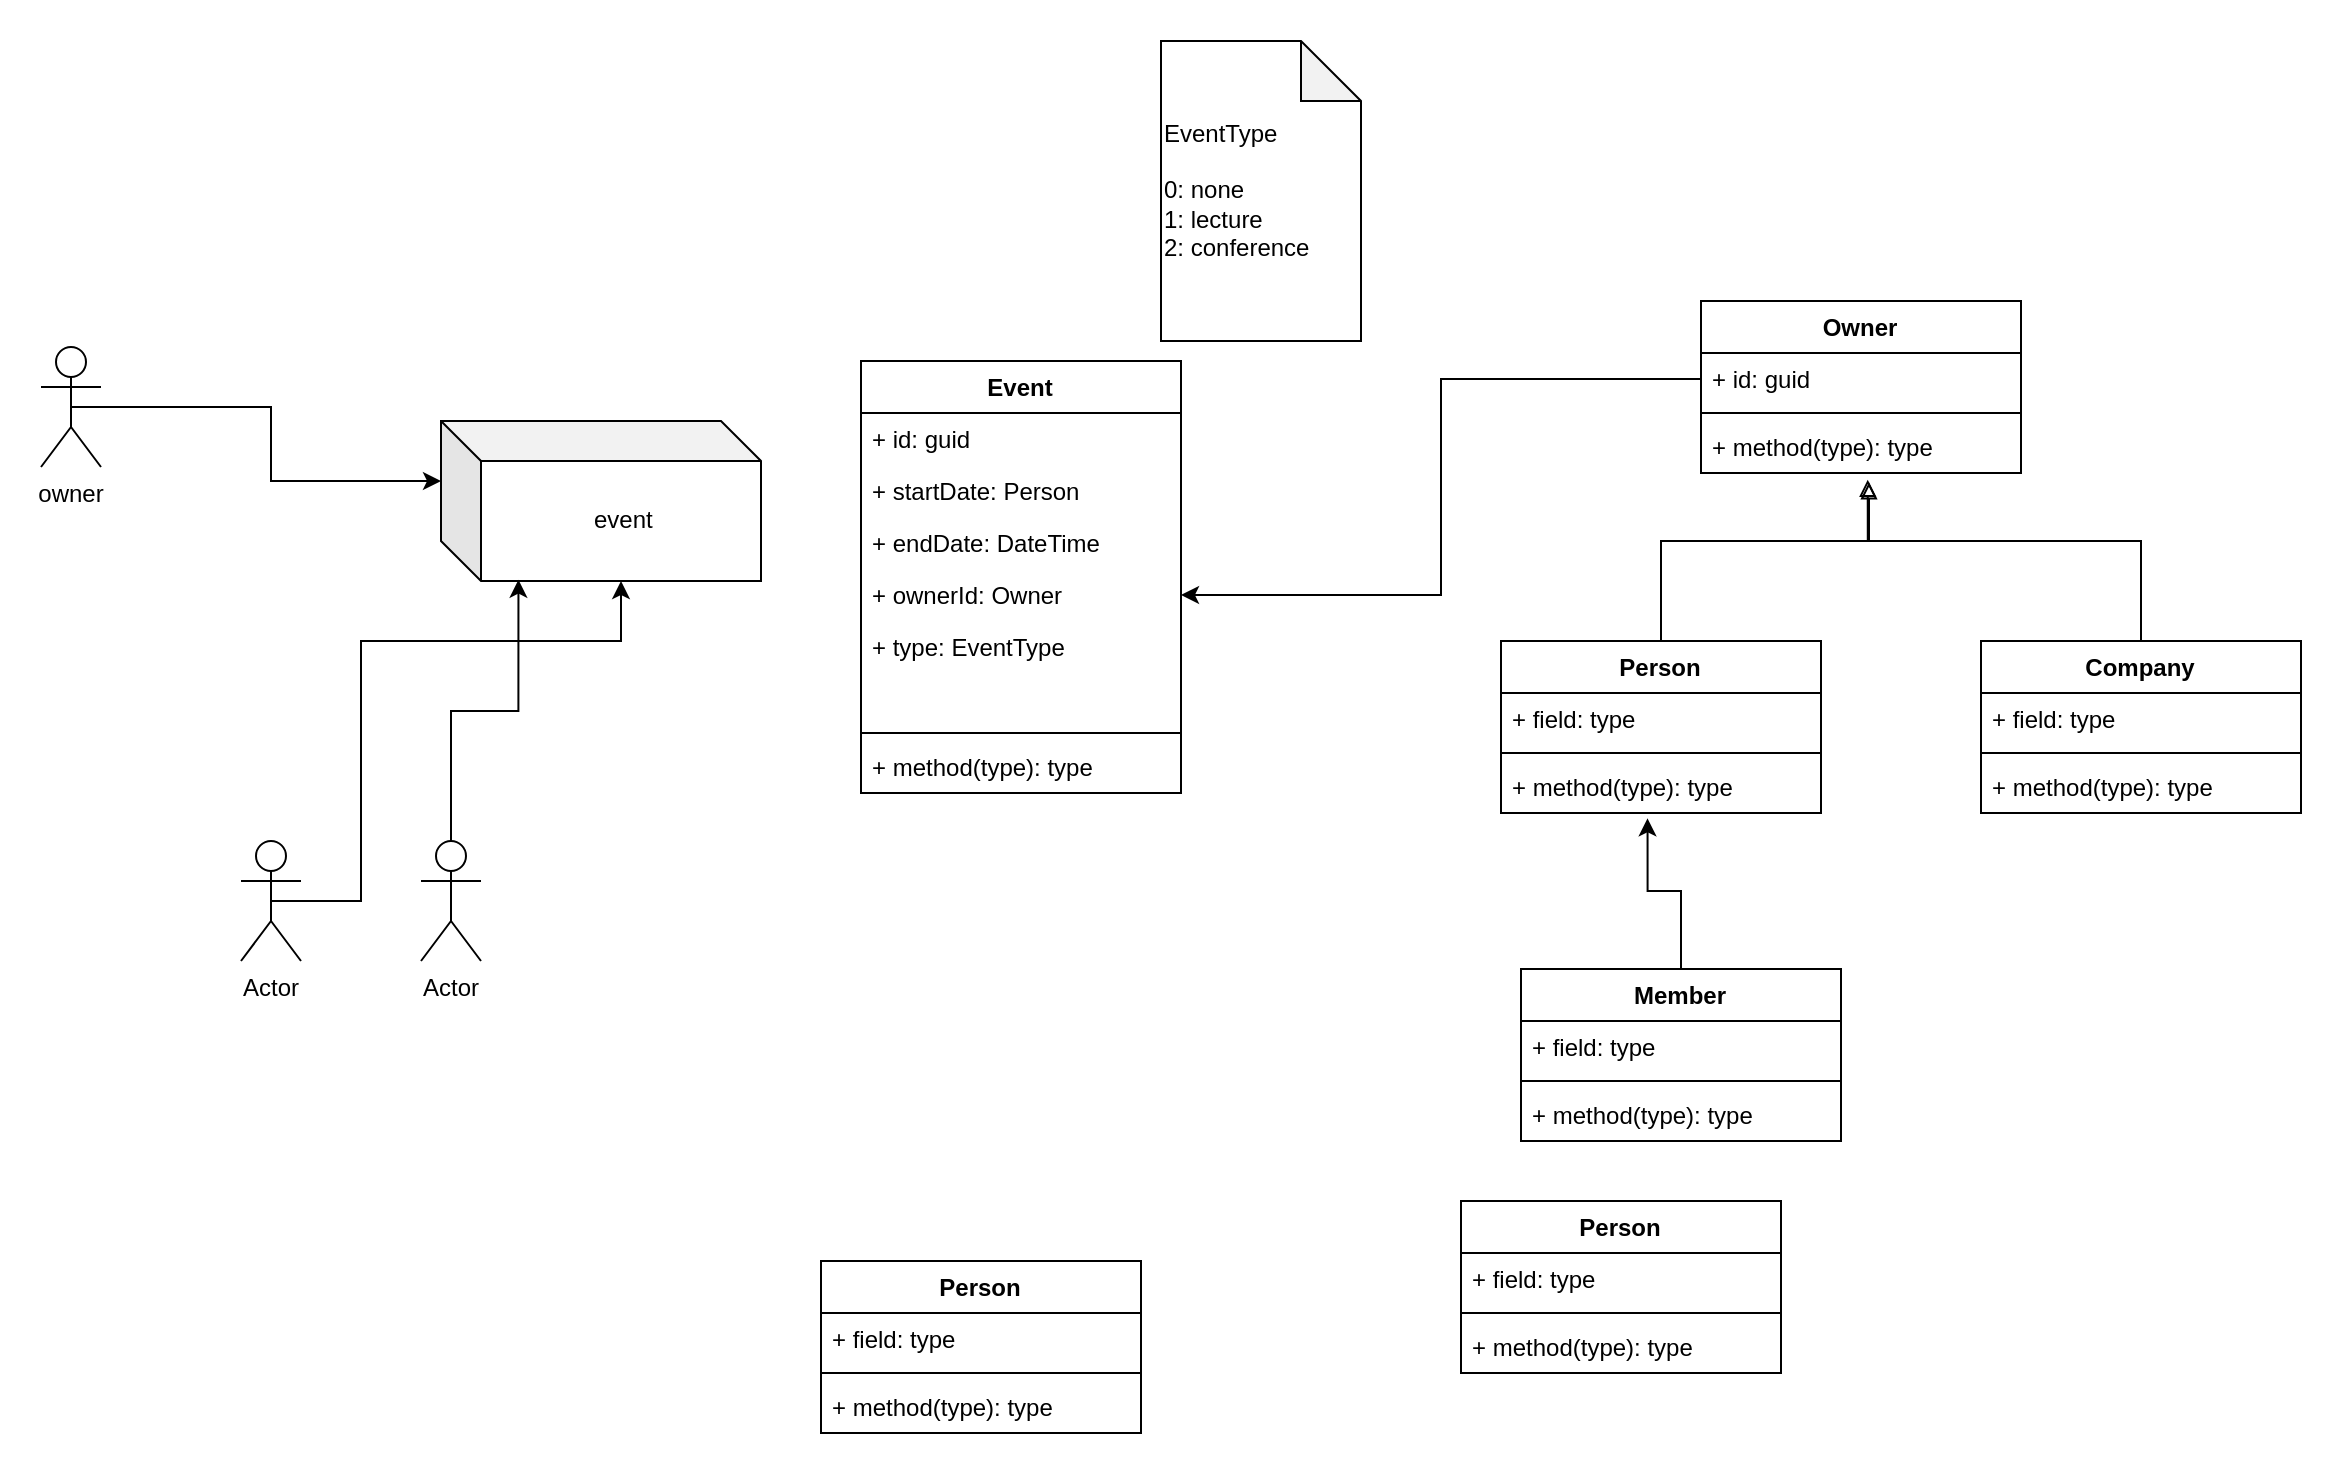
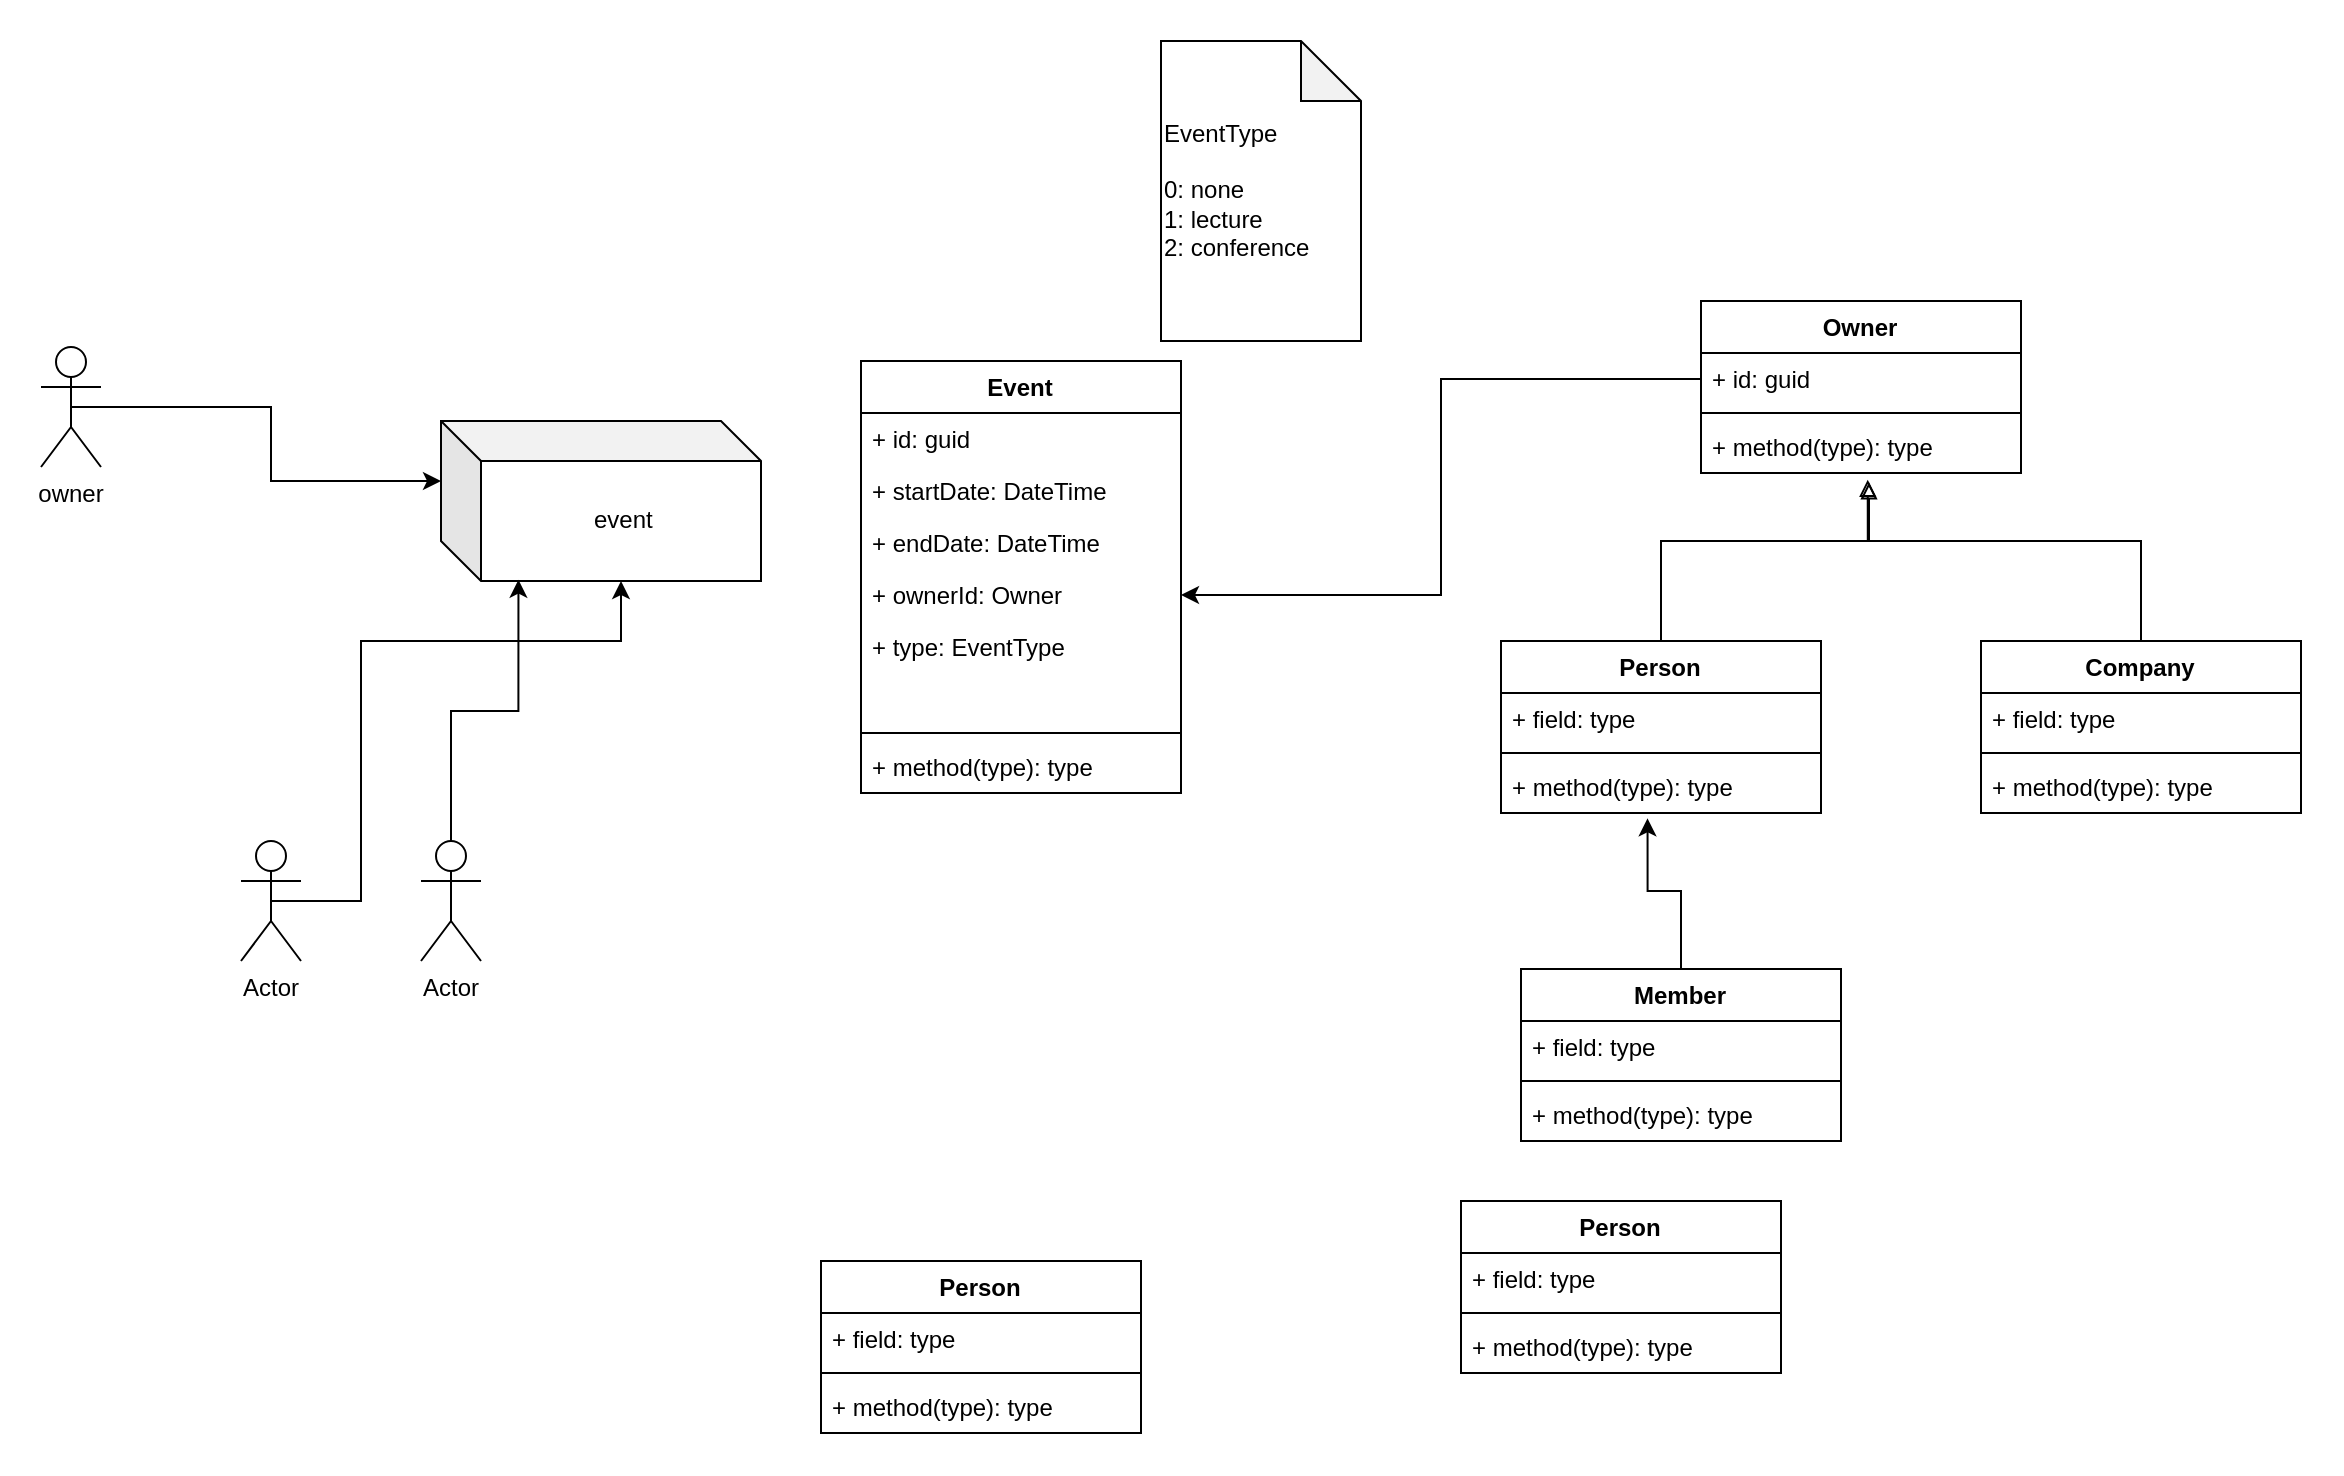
node "+ startDate: Person": label "+ startDate: Person" -> "+ startDate: DateTime"
